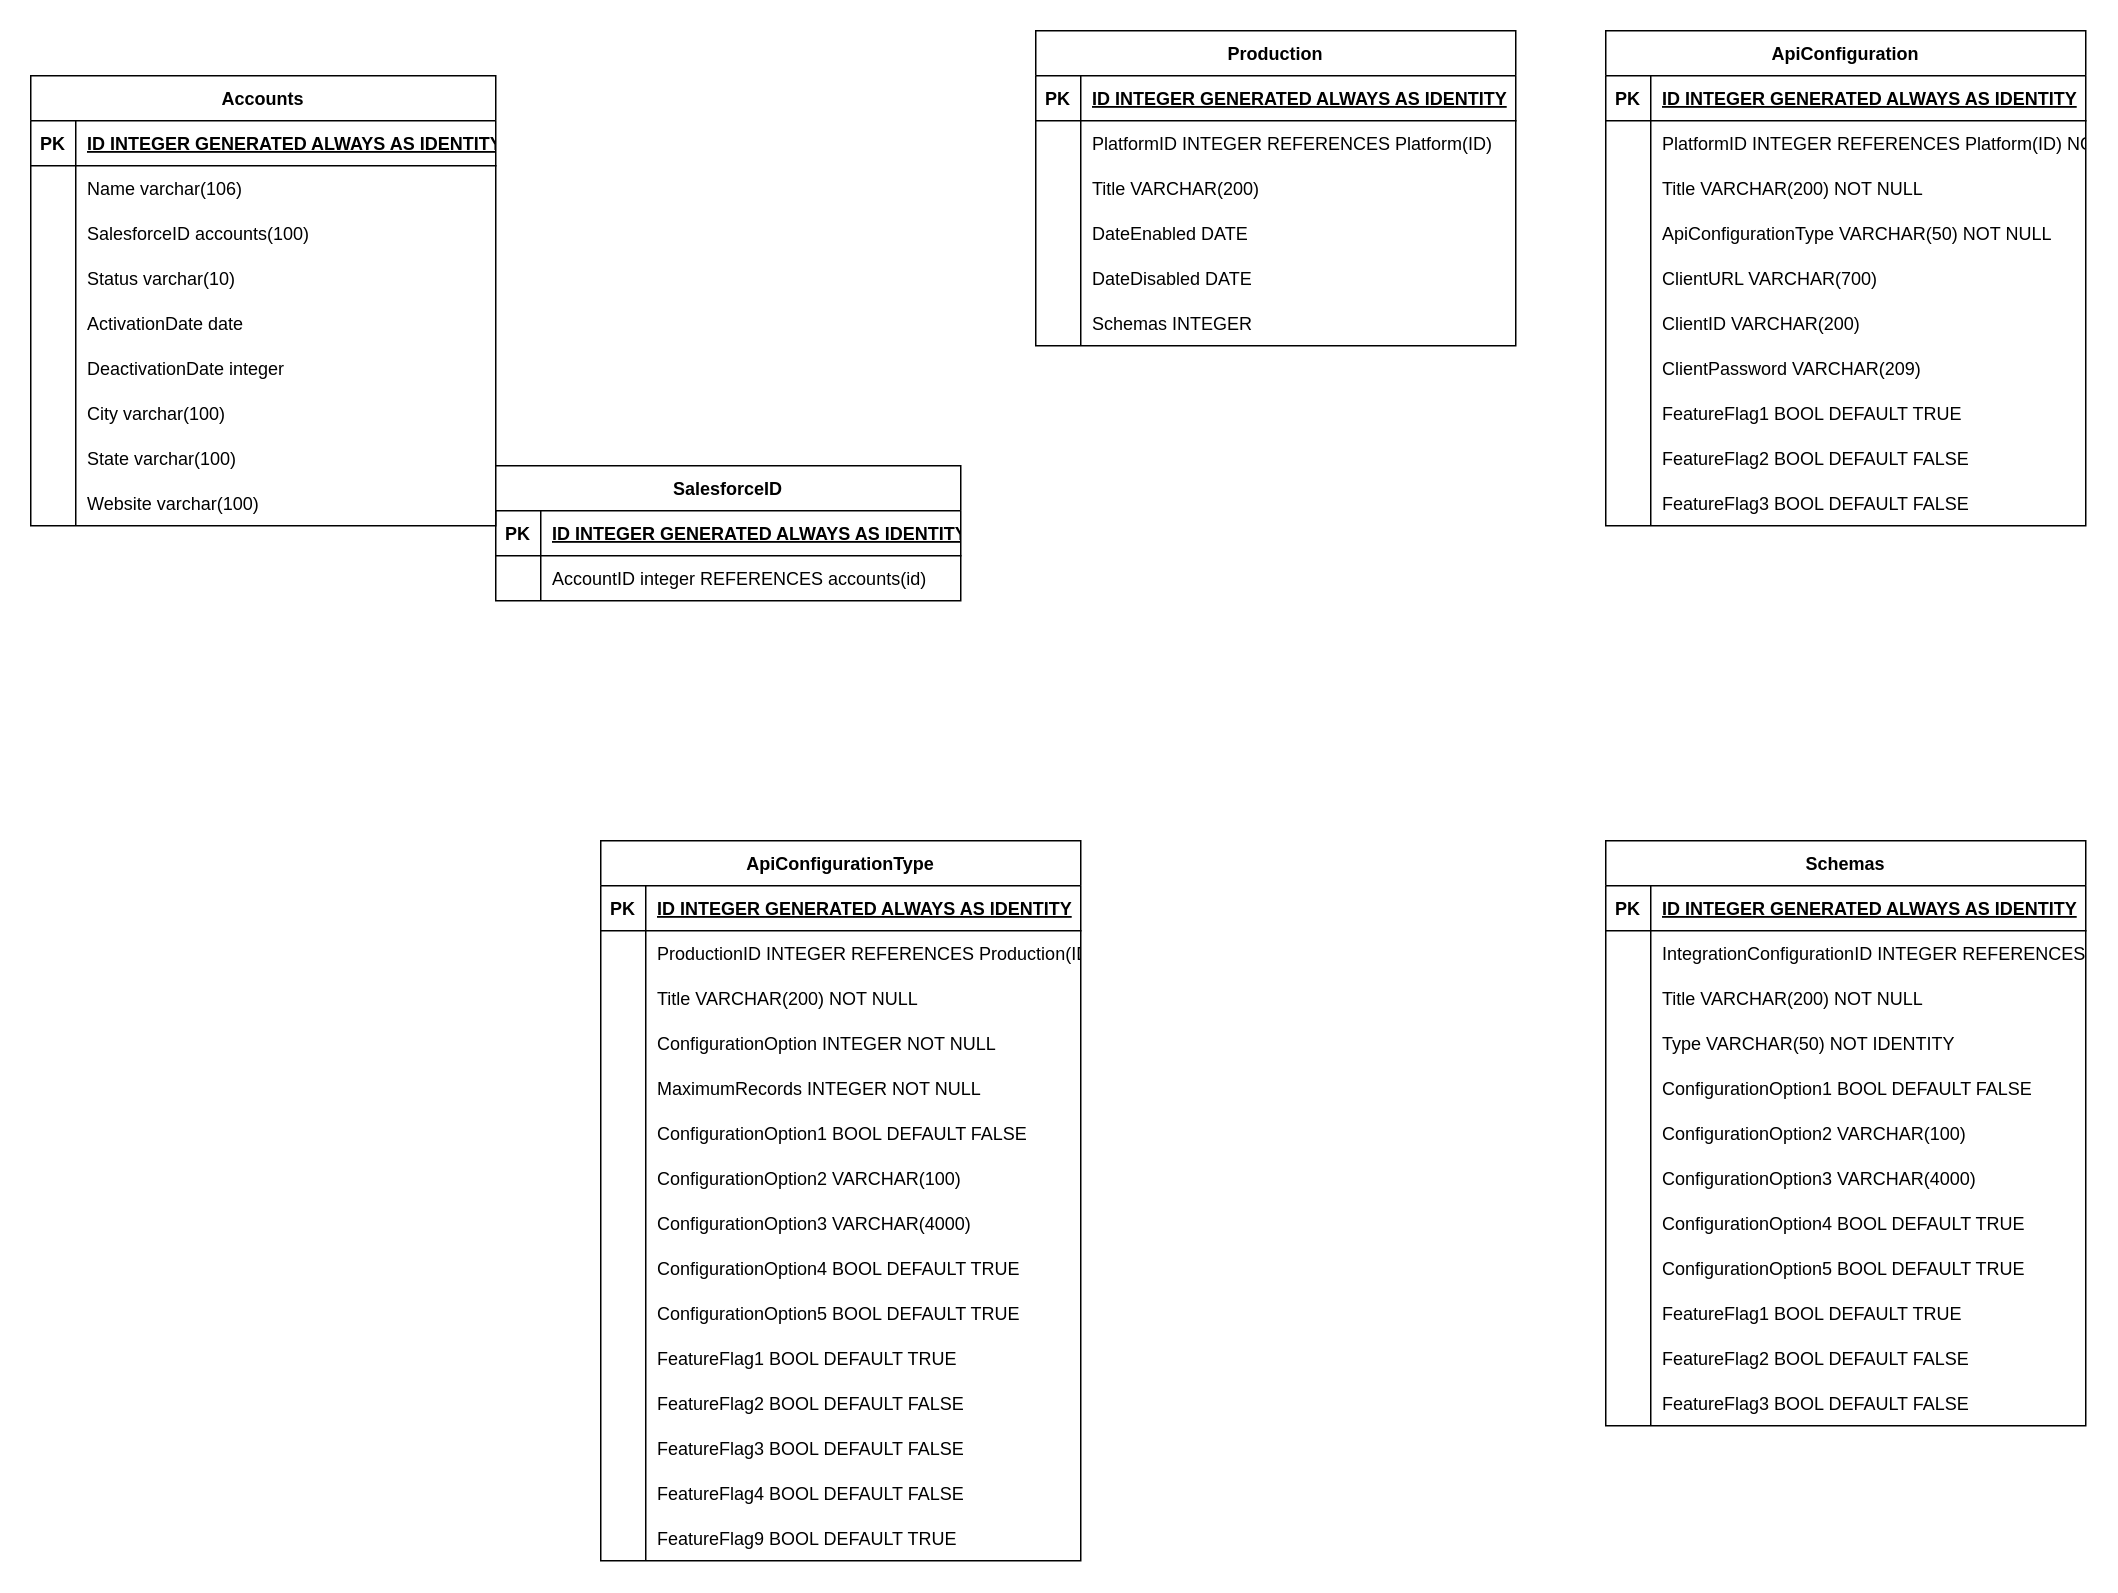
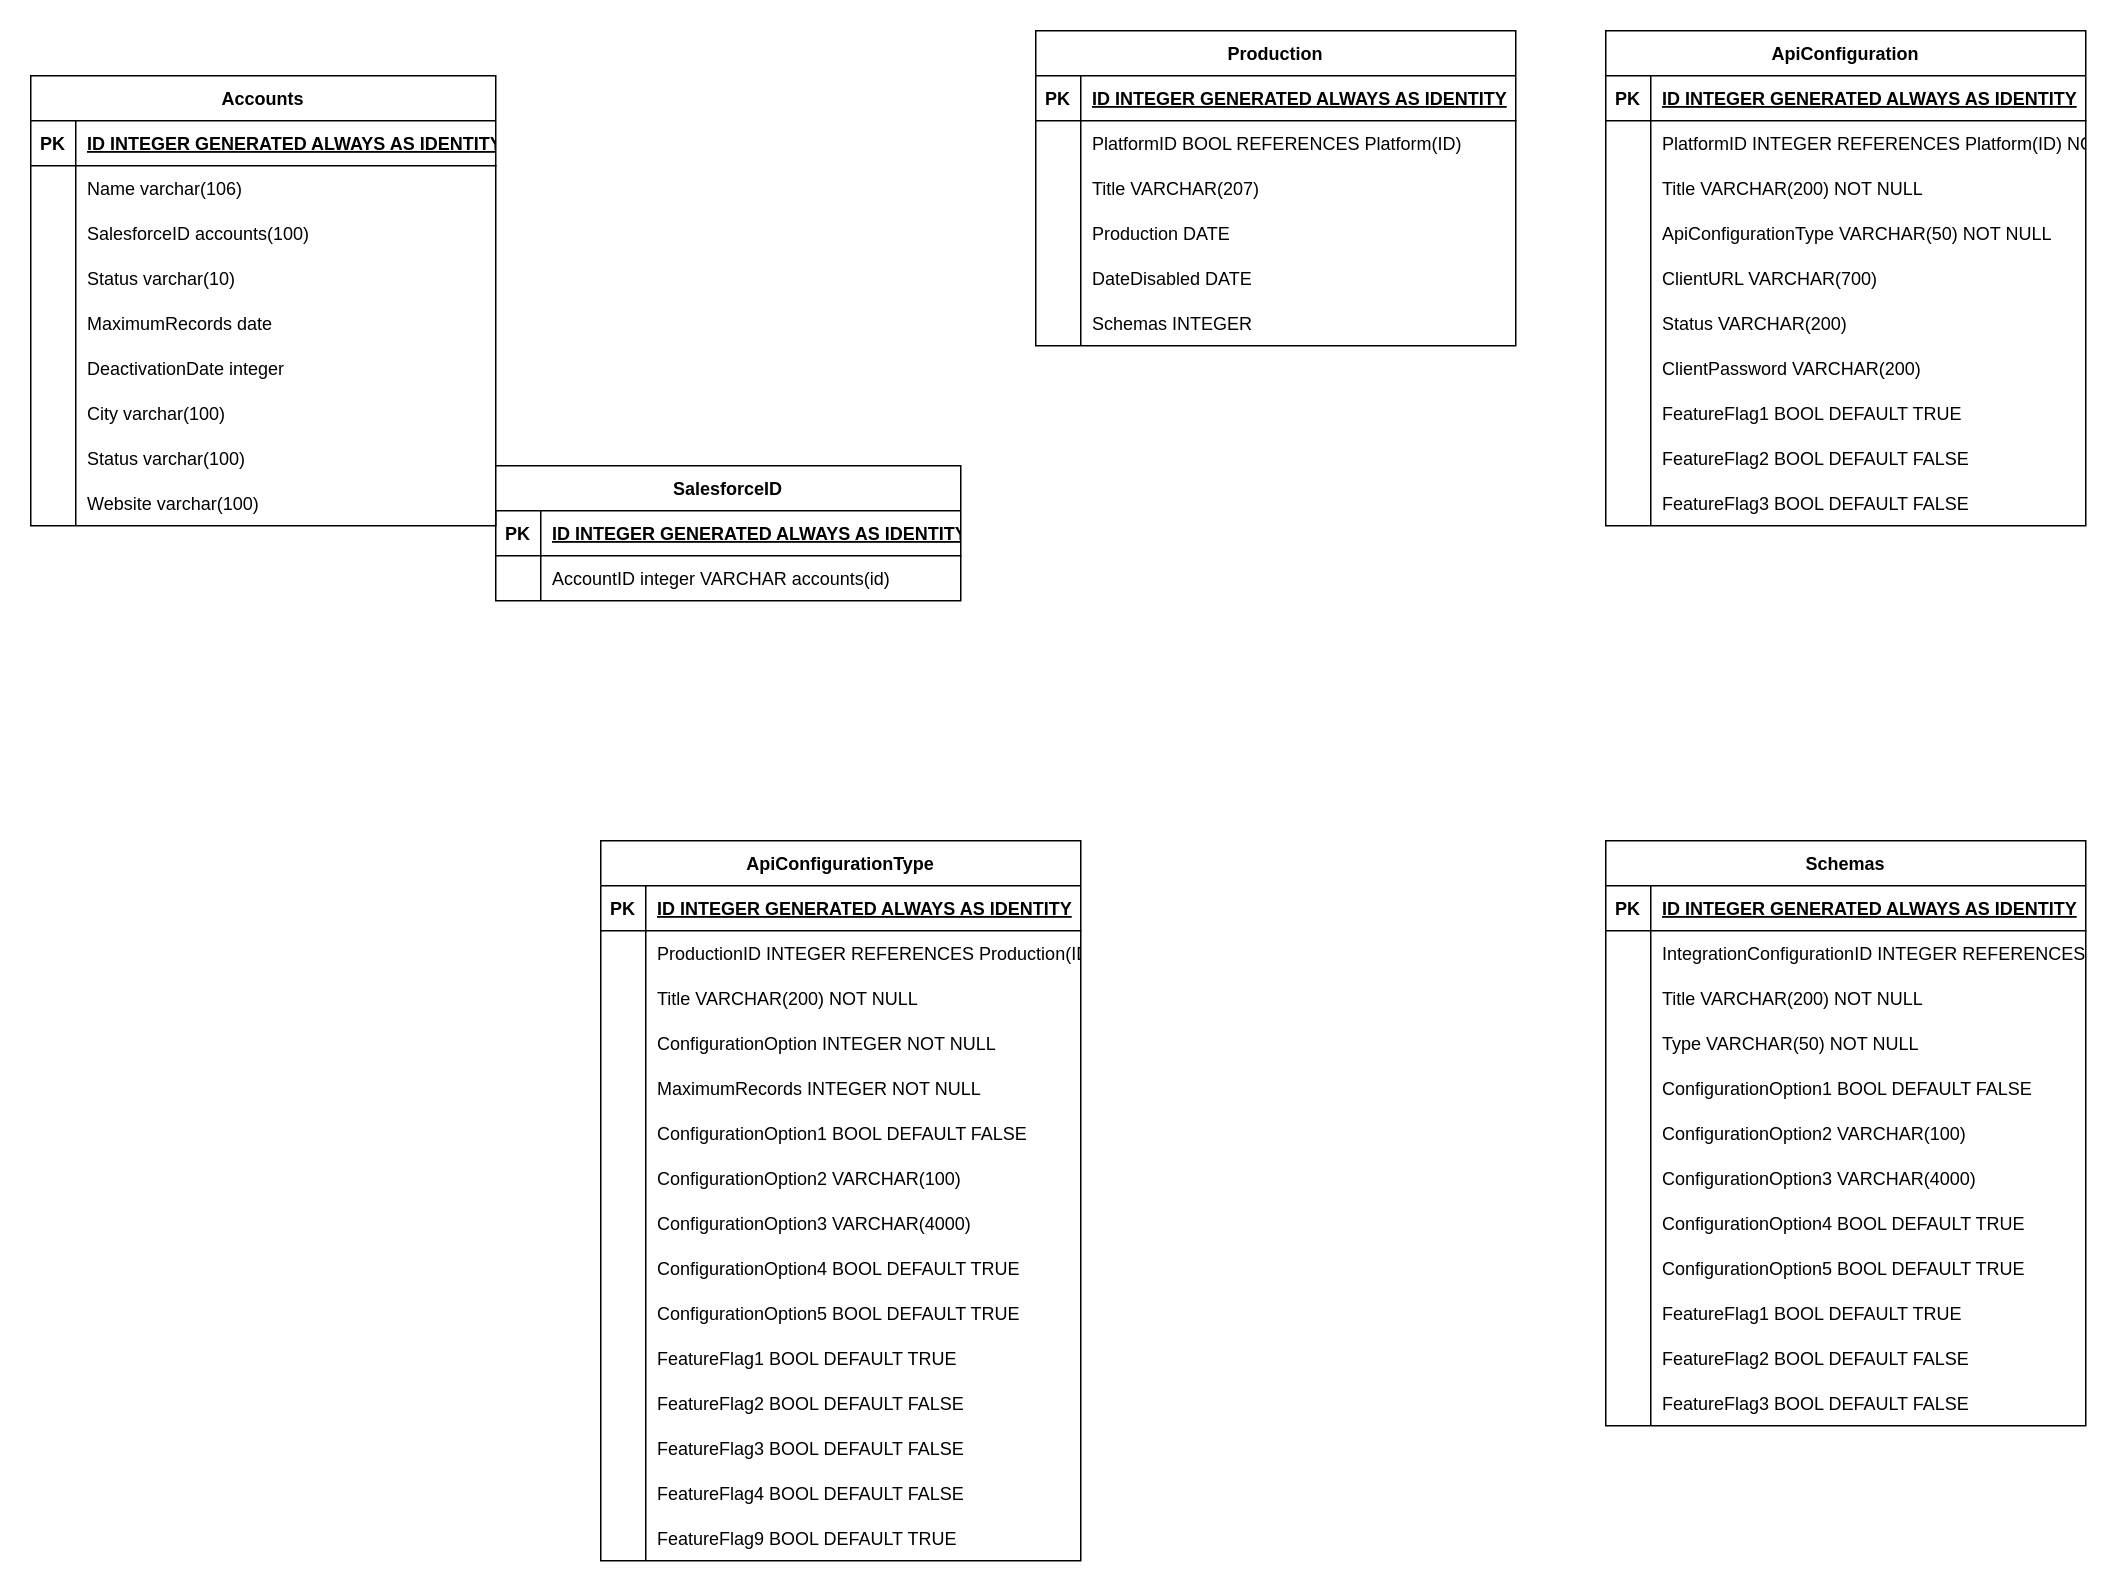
node "PlatformID INTEGER REFERENCES Platform(ID)": label "PlatformID INTEGER REFERENCES Platform(ID)" -> "PlatformID BOOL REFERENCES Platform(ID)"
node "Title VARCHAR(200)": label "Title VARCHAR(200)" -> "Title VARCHAR(207)"
node "DateEnabled DATE": label "DateEnabled DATE" -> "Production DATE"
node "ActivationDate date": label "ActivationDate date" -> "MaximumRecords date"
node "ClientID VARCHAR(200)": label "ClientID VARCHAR(200)" -> "Status VARCHAR(200)"
node "ClientPassword VARCHAR(209)": label "ClientPassword VARCHAR(209)" -> "ClientPassword VARCHAR(200)"
node "State varchar(100)": label "State varchar(100)" -> "Status varchar(100)"
node "AccountID integer REFERENCES accounts(id)": label "AccountID integer REFERENCES accounts(id)" -> "AccountID integer VARCHAR accounts(id)"
node "Type VARCHAR(50) NOT IDENTITY": label "Type VARCHAR(50) NOT IDENTITY" -> "Type VARCHAR(50) NOT NULL"
